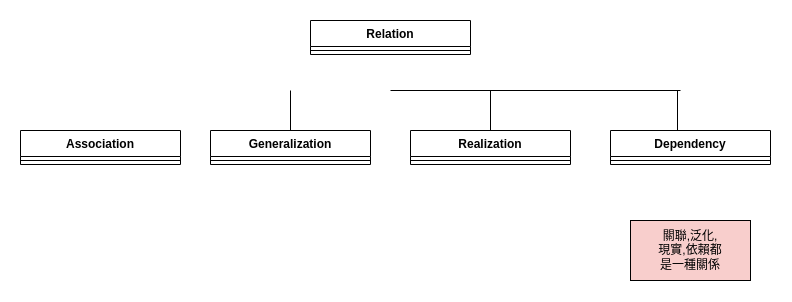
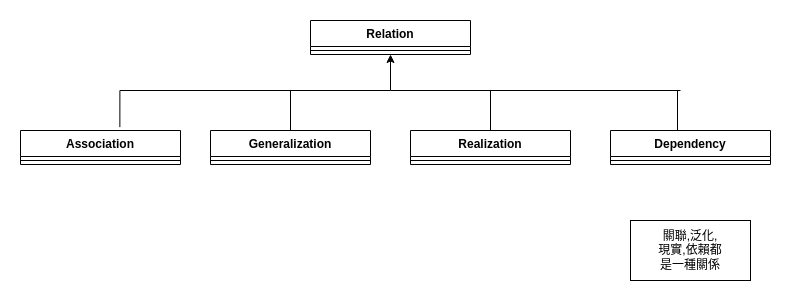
edge "Association" -> "Relation": added
node "關聯,泛化, 現實,依賴都 是一種關係": fillcolor #f8cecc -> #ffffff
